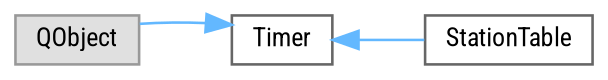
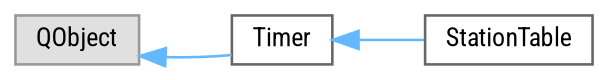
edge "QObject" -> "Timer": reversed
